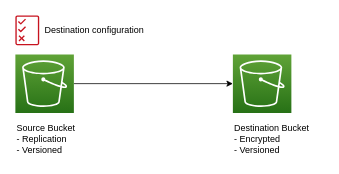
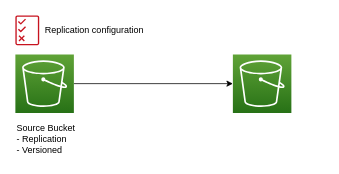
node "Destination configuration": label "Destination configuration" -> "Replication configuration"
node "Destination Bucket - Encrypted - Versioned": removed
